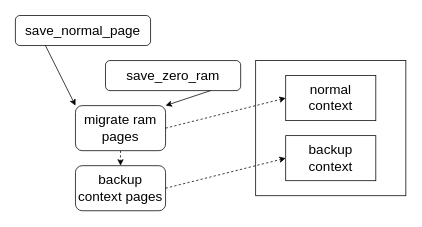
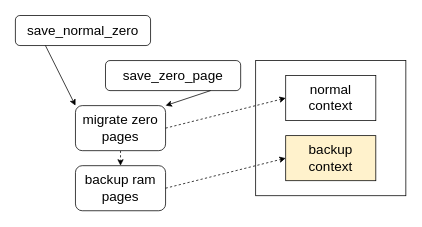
node "save_normal_page": label "save_normal_page" -> "save_normal_zero"
node "save_zero_ram": label "save_zero_ram" -> "save_zero_page"
node "migrate ram pages": label "migrate ram pages" -> "migrate zero pages"
node "backup context": fillcolor #ffffff -> #fff2cc
node "backup context pages": label "backup context pages" -> "backup ram pages"
